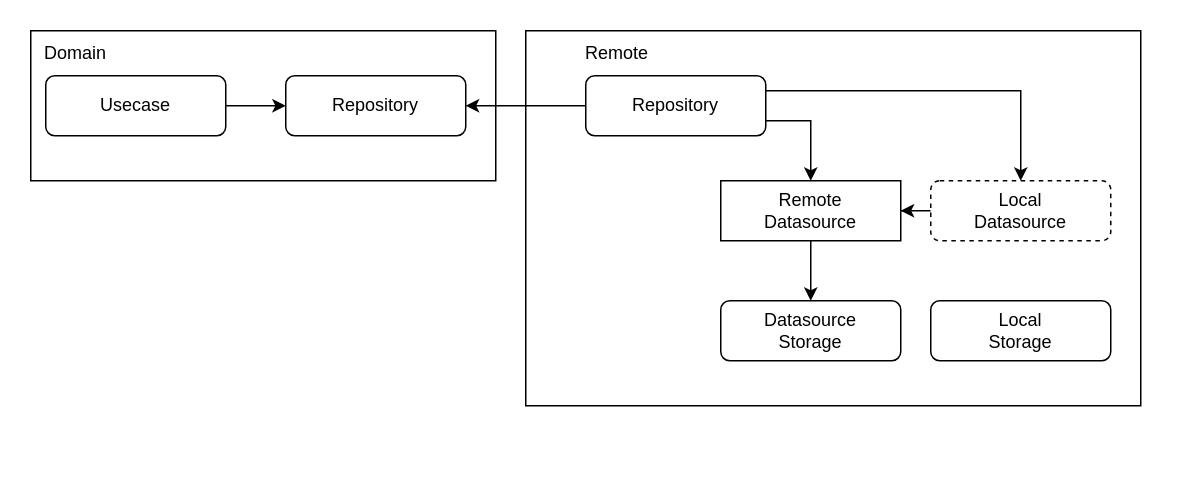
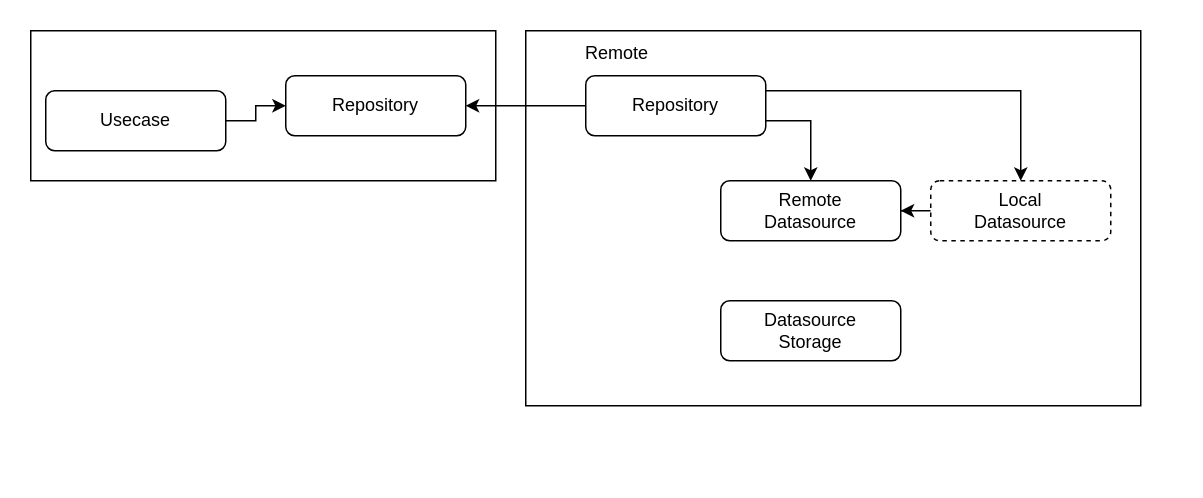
node "Domain": removed
node "Usecase": moved (136, 106) -> (136, 121)
node "Remote Datasource": shape rectangle -> rounded rectangle
edge "Remote Datasource" -> "Datasource Storage": removed
node "Local Storage": removed
